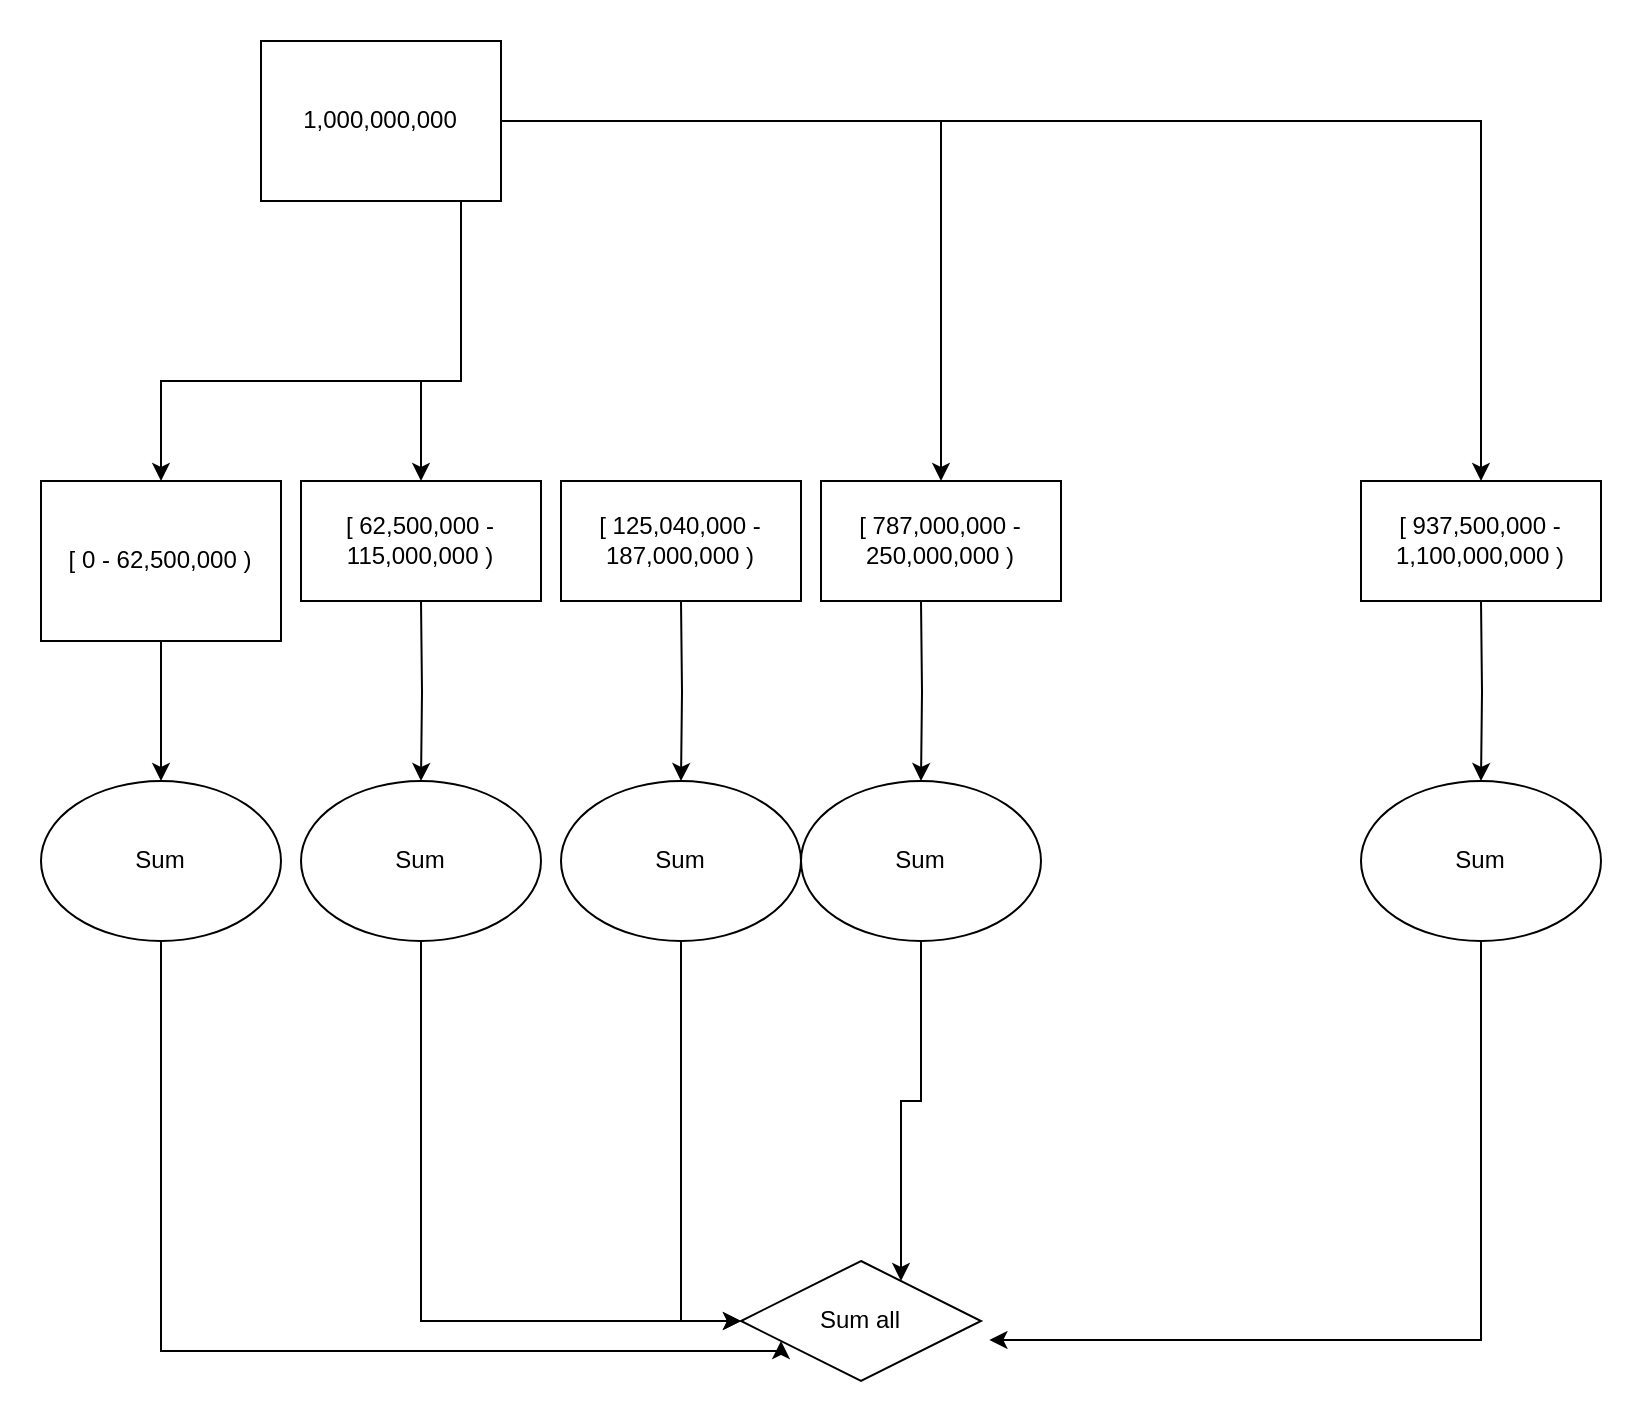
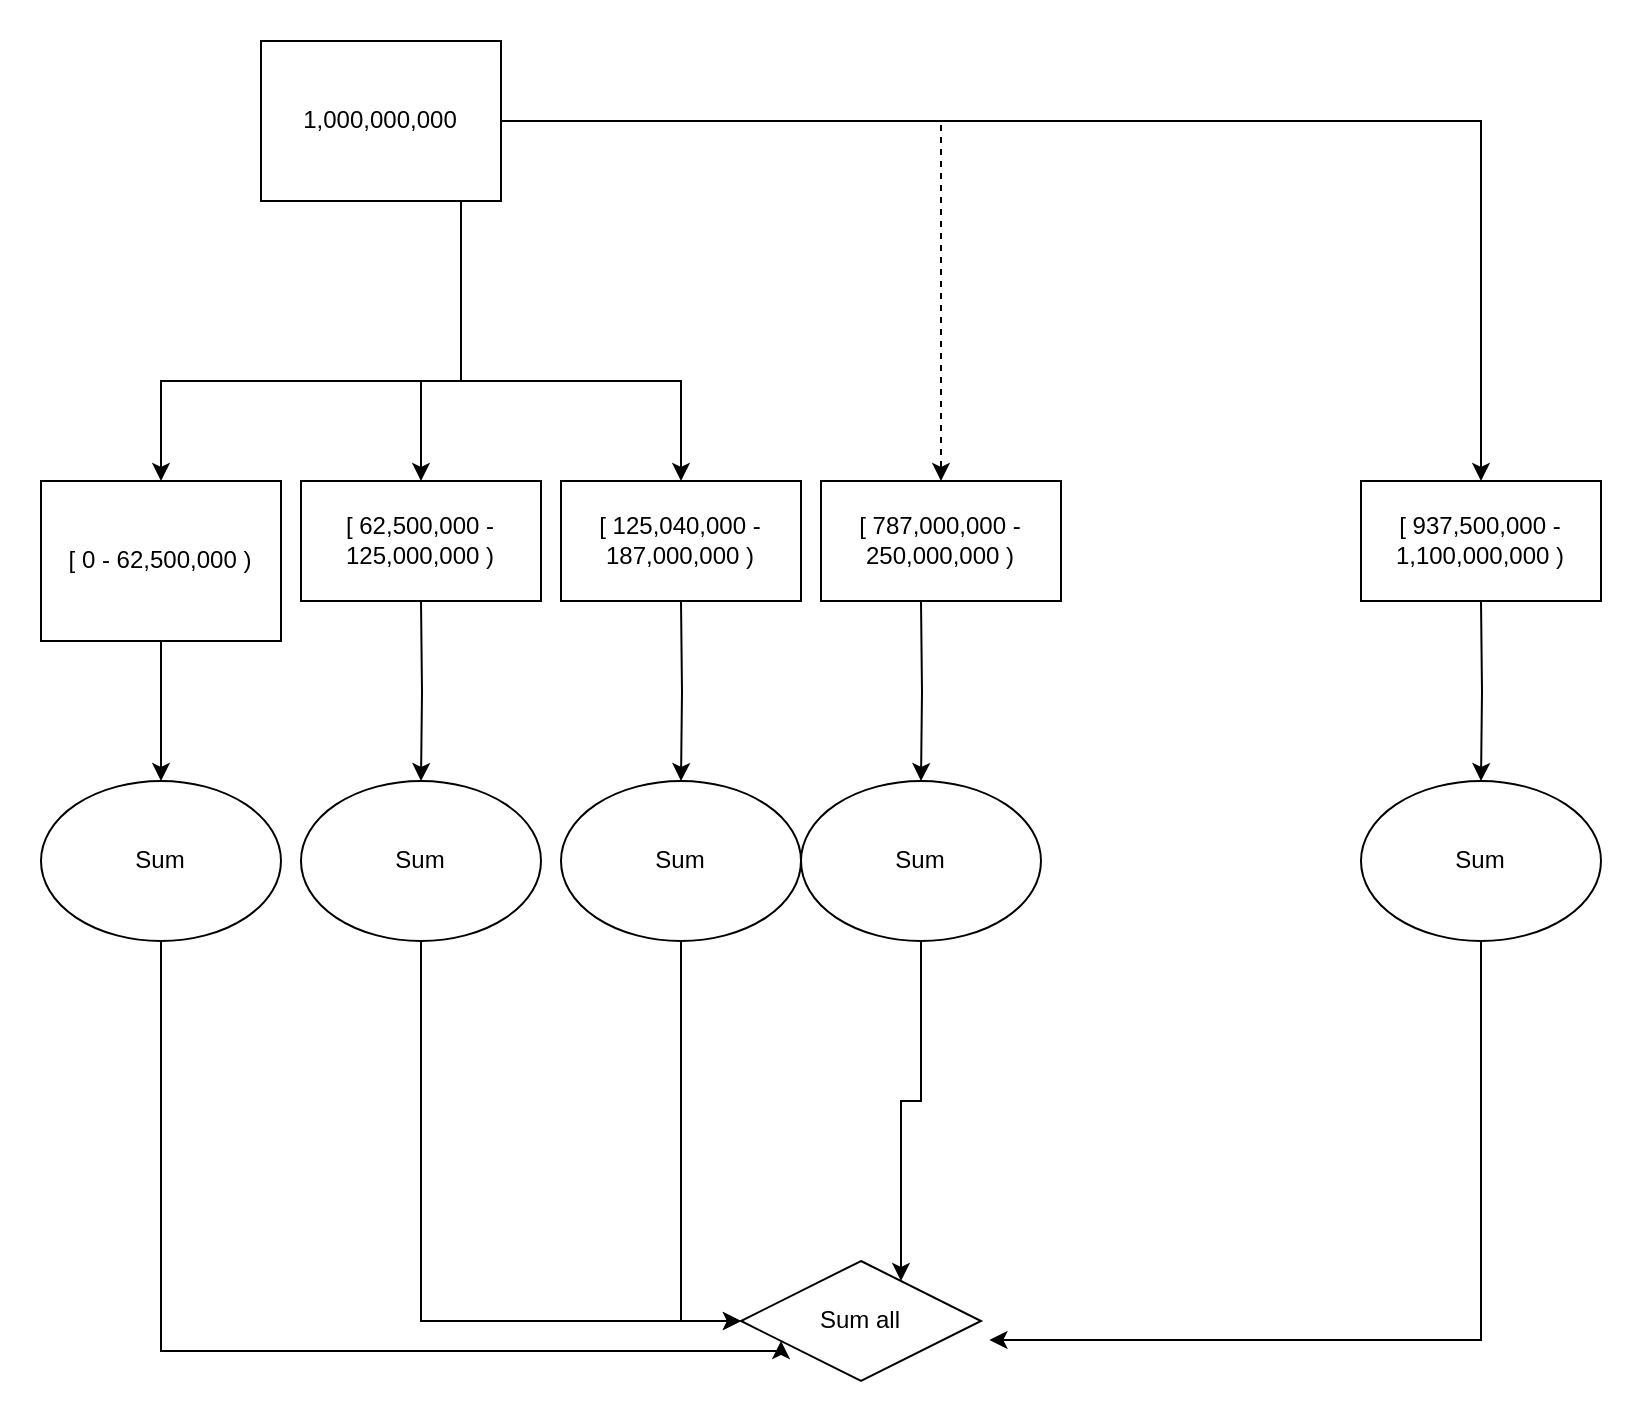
edge "1,000,000,000" -> "[ 787,000,000 - 250,000,000 )": style solid -> dashed
edge "1,000,000,000" -> "[ 125,040,000 - 187,000,000 )": added
node "[ 62,500,000 - 115,000,000 )": label "[ 62,500,000 - 115,000,000 )" -> "[ 62,500,000 - 125,000,000 )"
